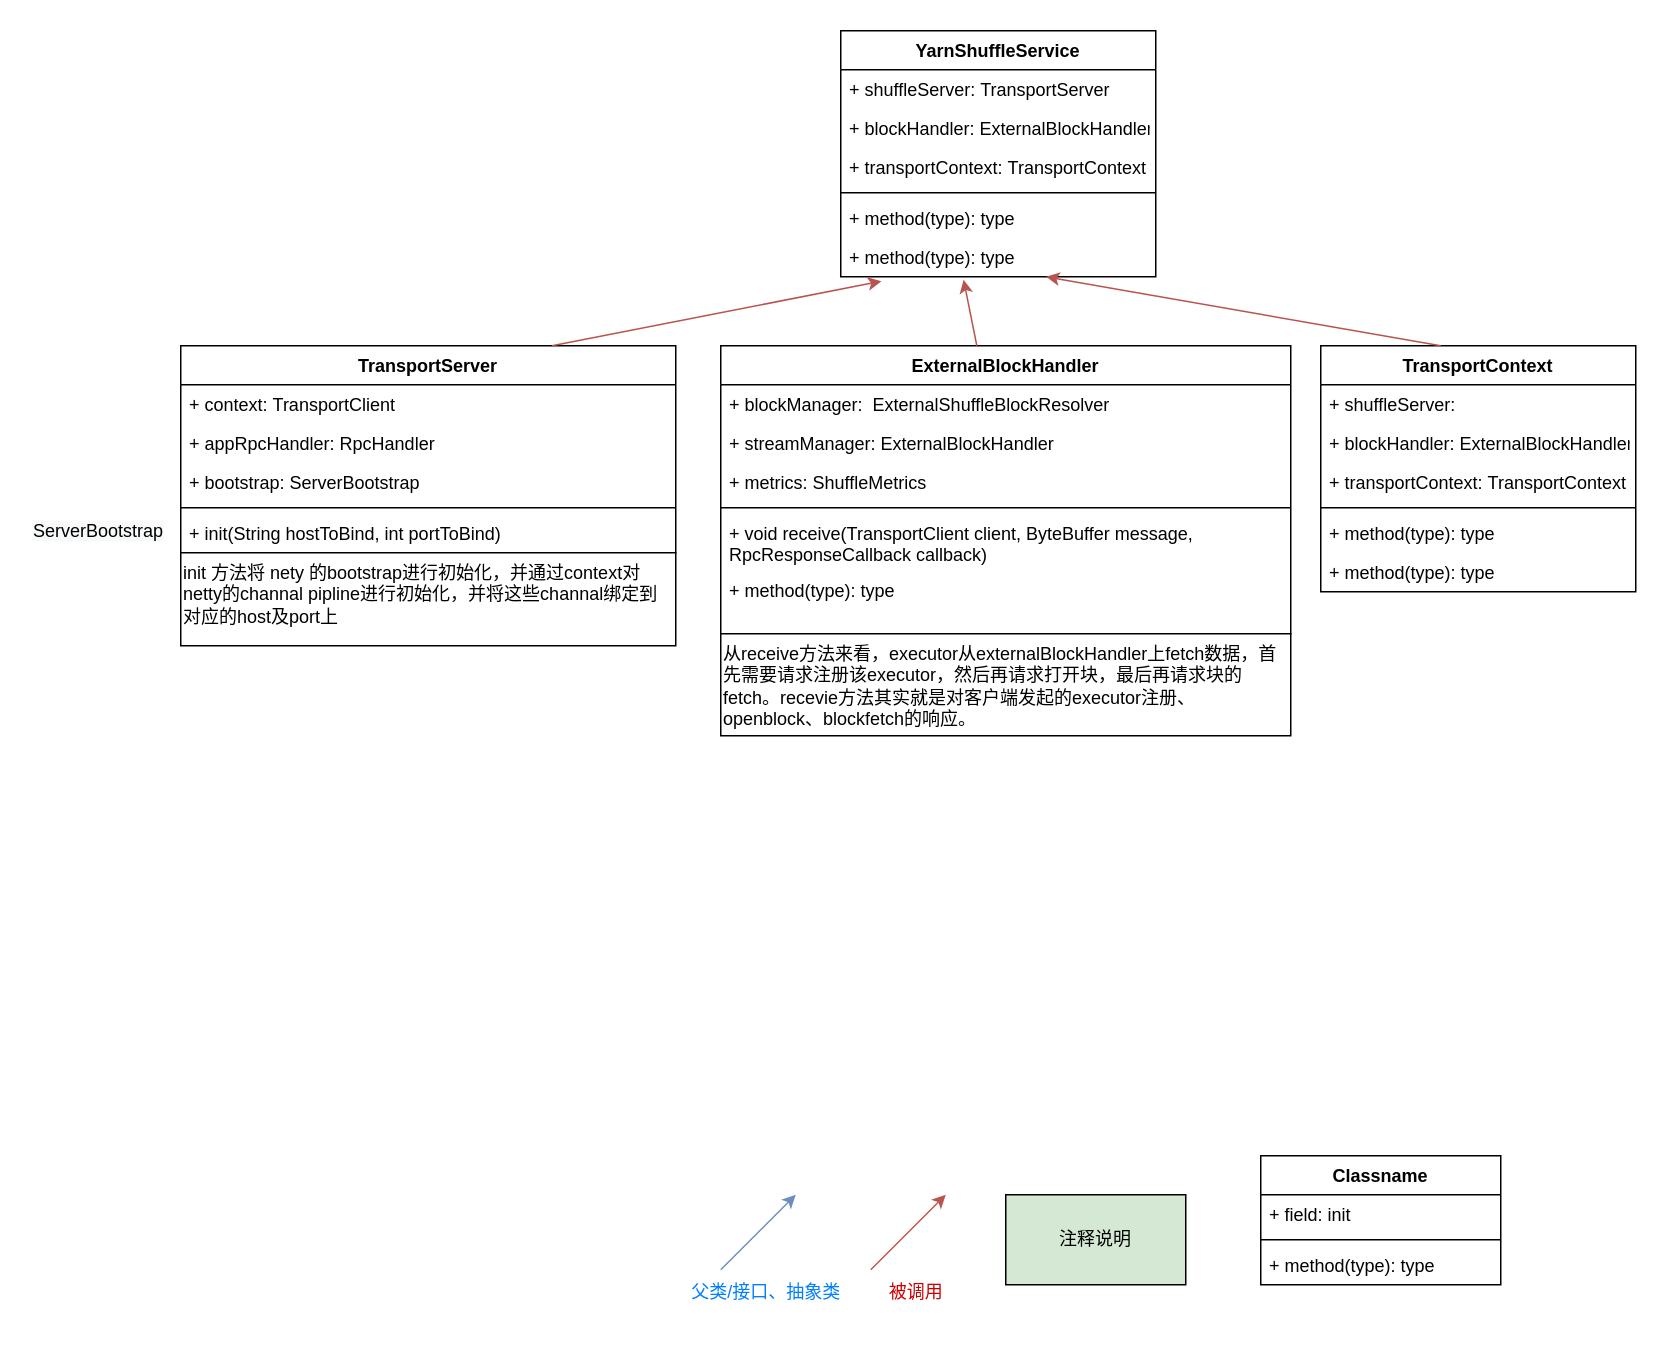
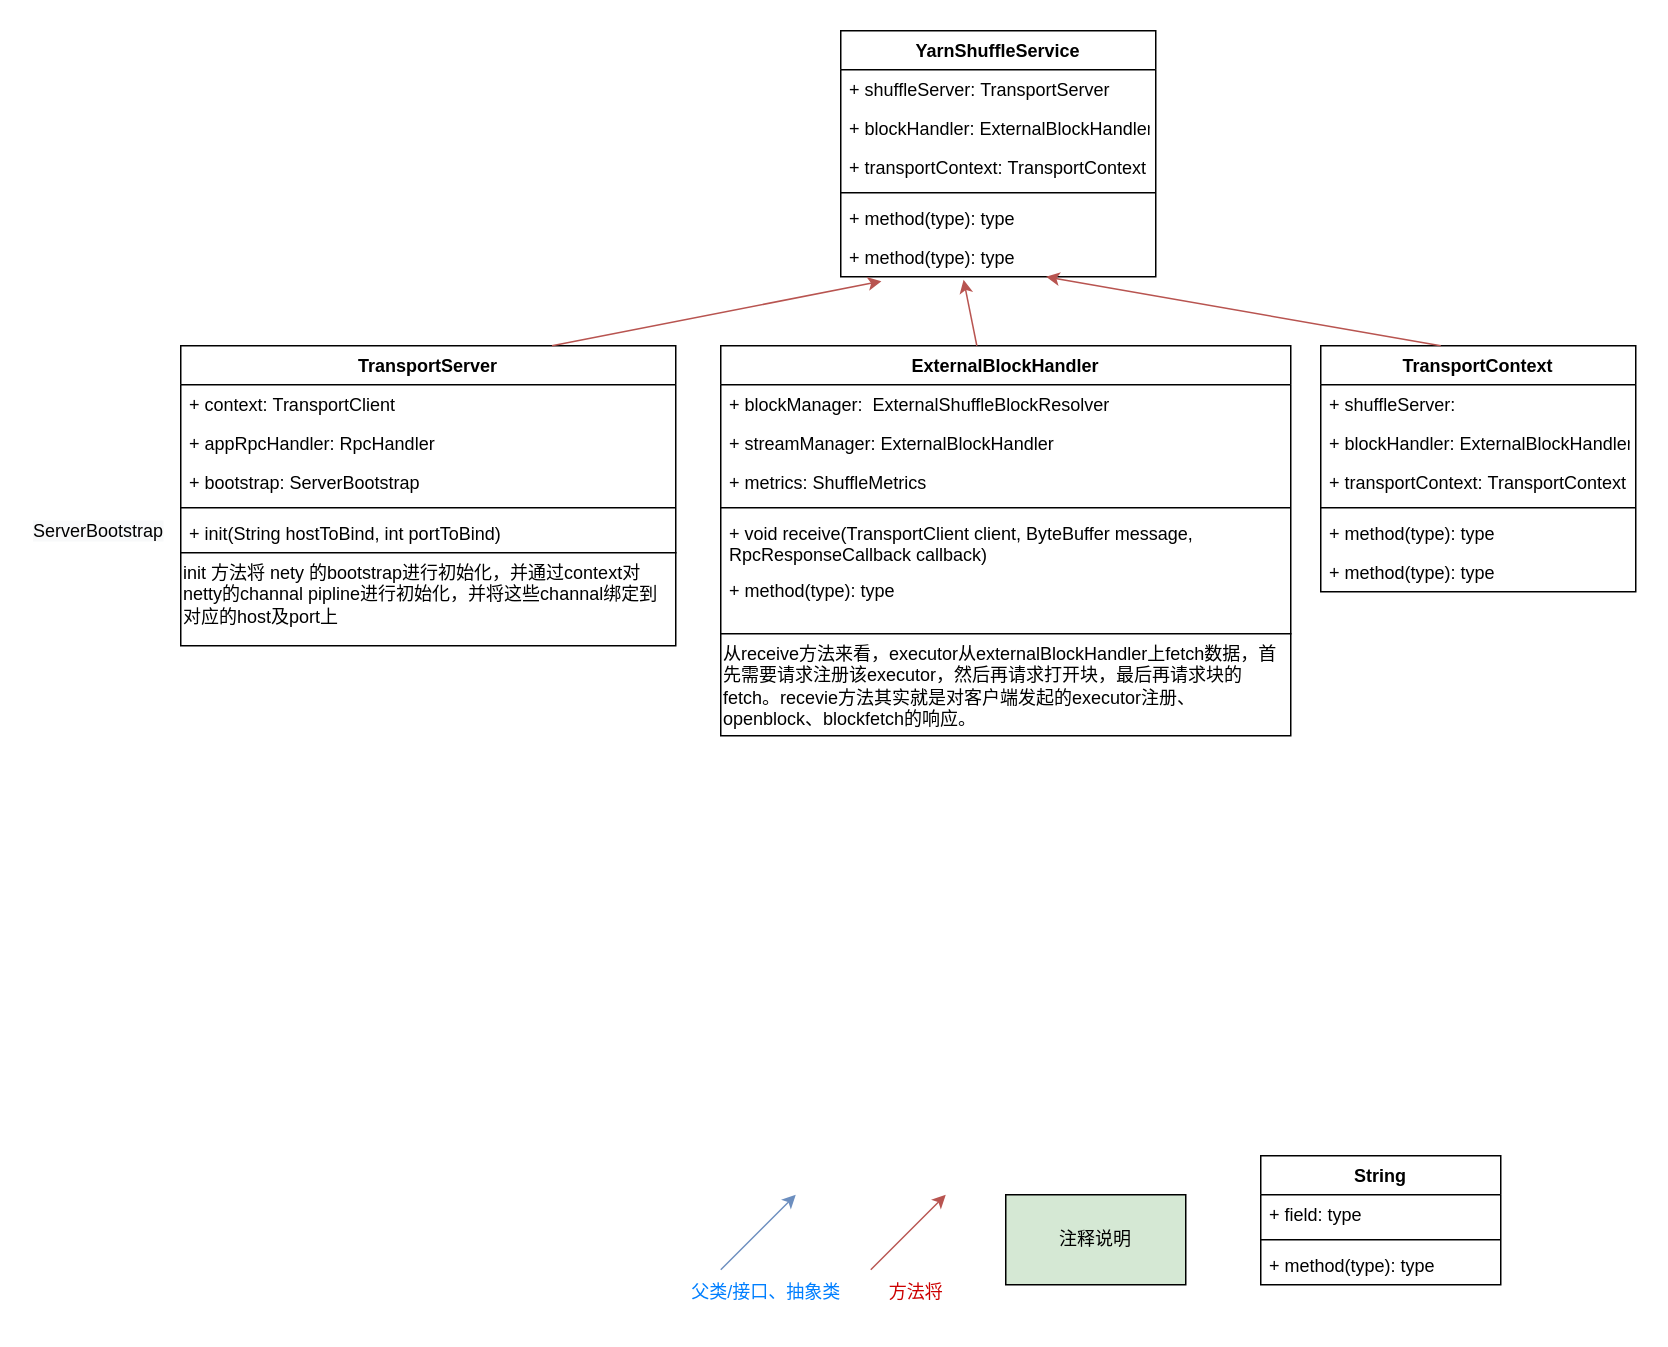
node "Classname": label "Classname" -> "String"
node "+ field: init": label "+ field: init" -> "+ field: type"
node "被调用": label "被调用" -> "方法将"
